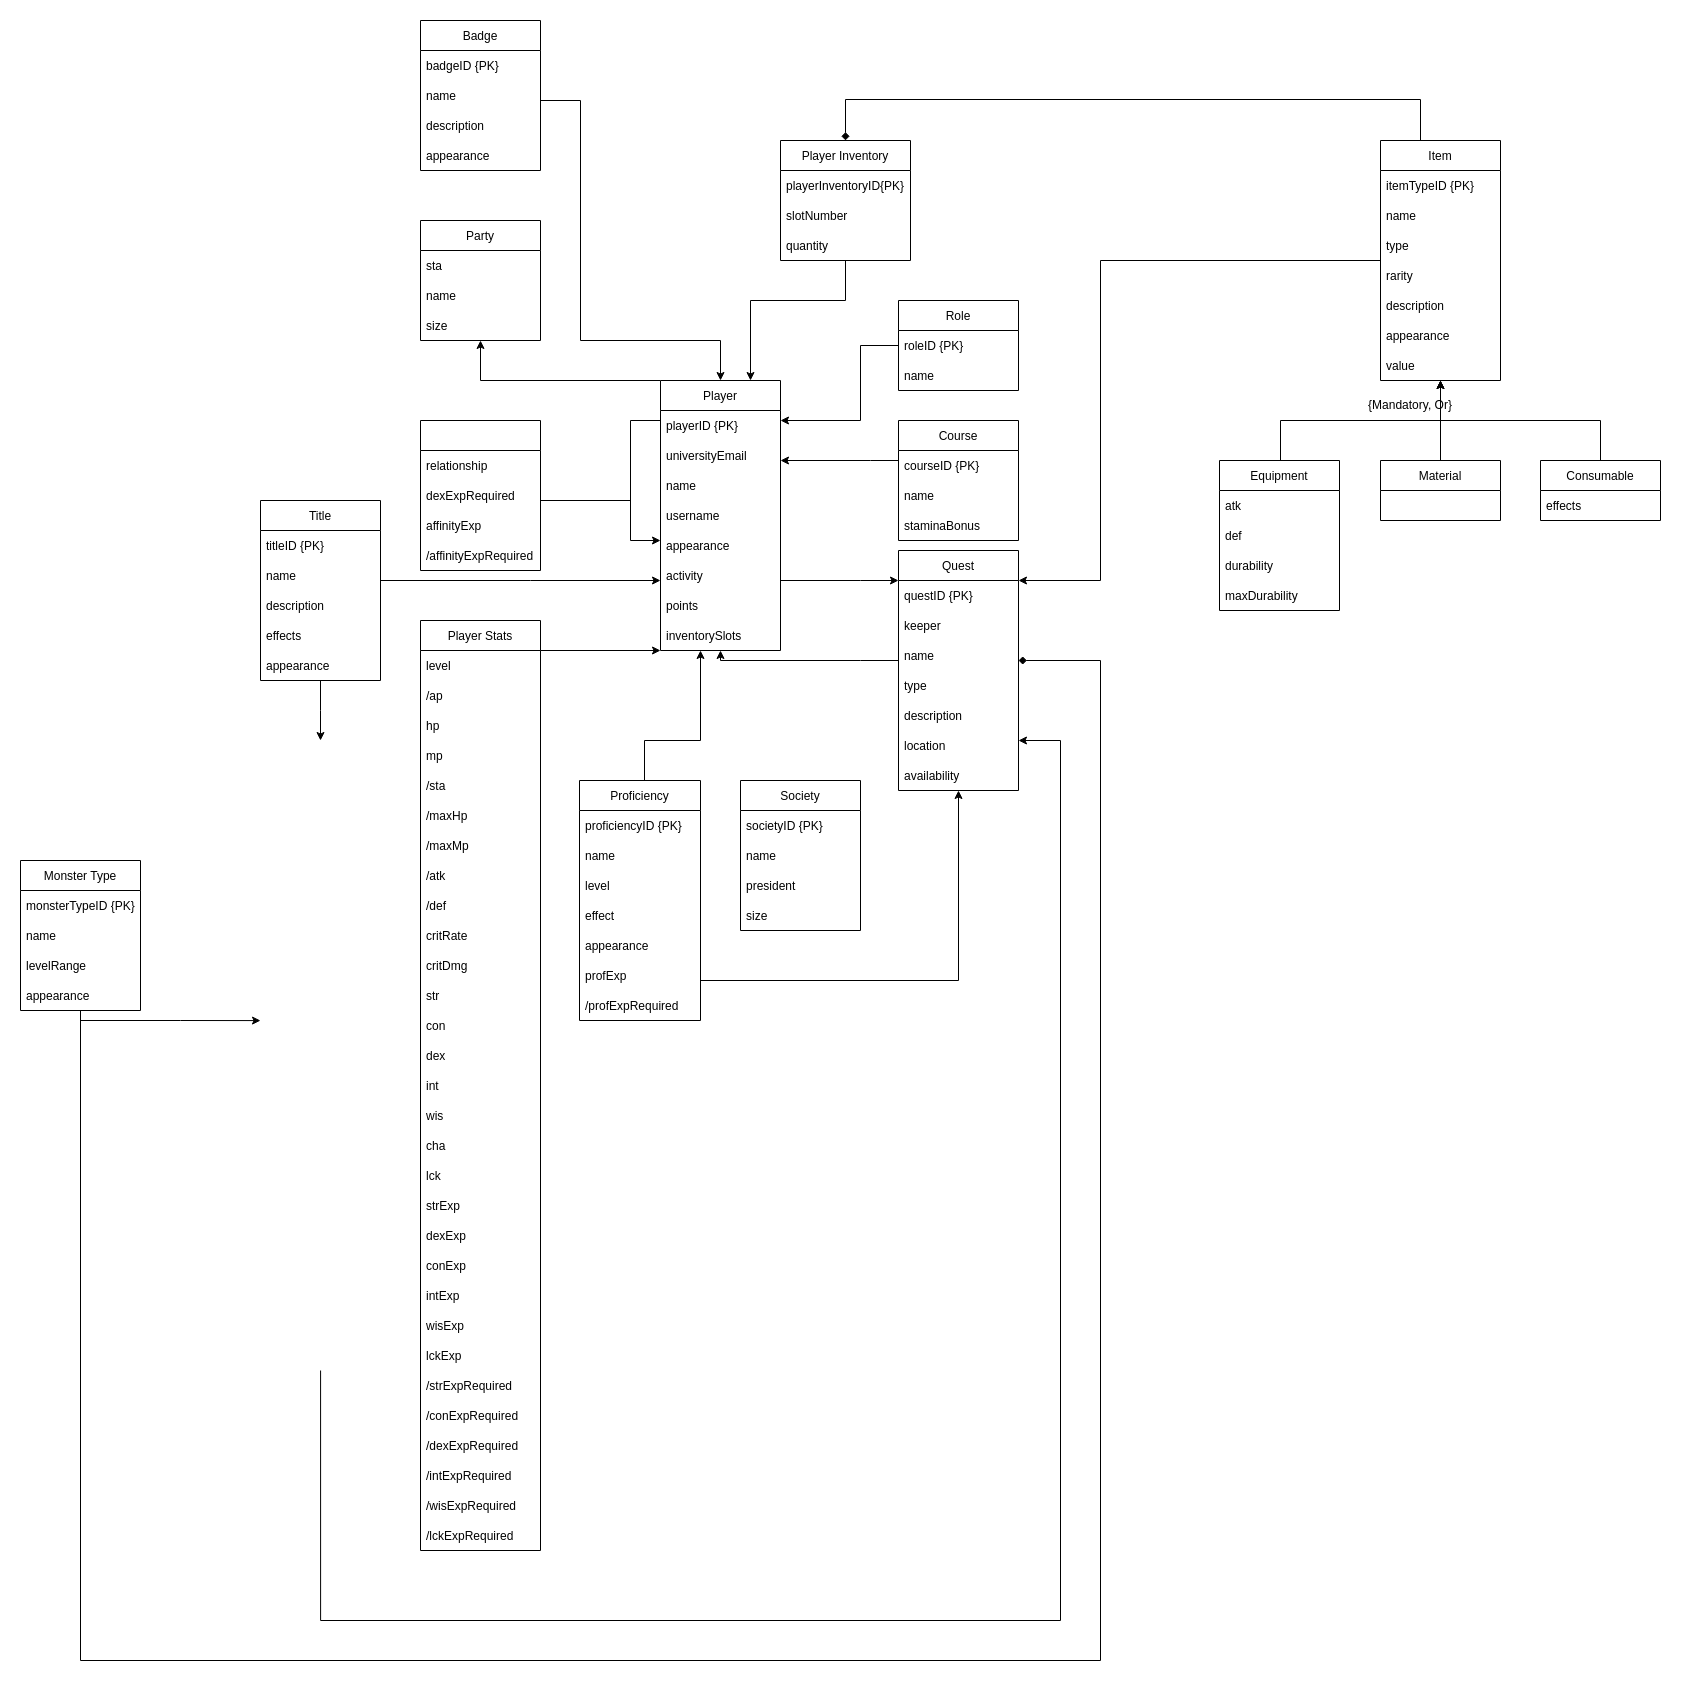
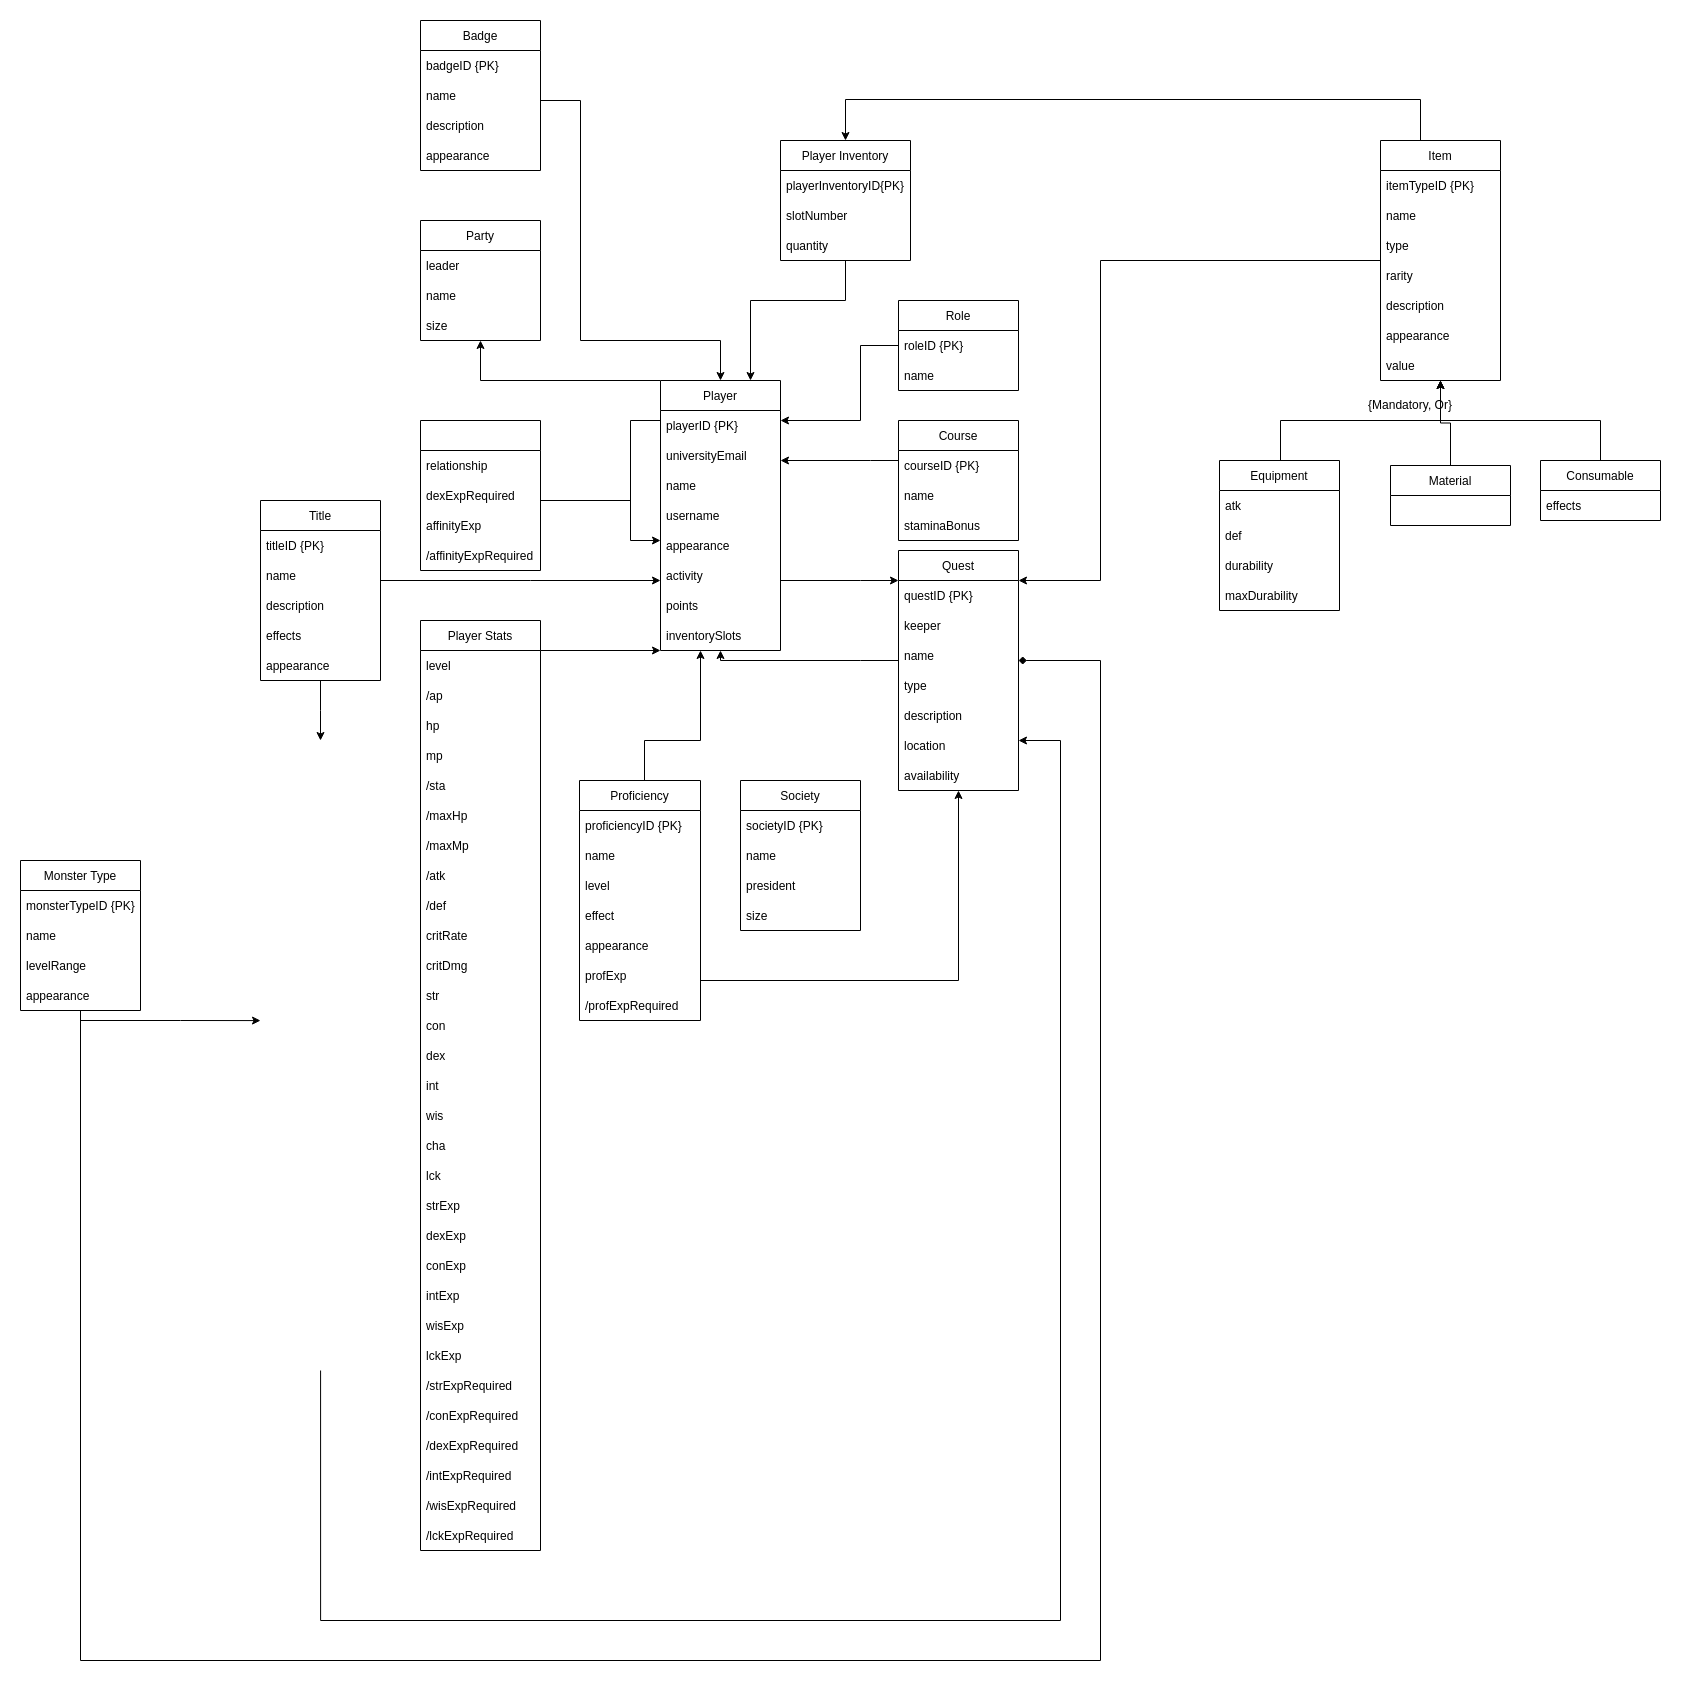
edge "Item" -> "Player Inventory": arrowhead diamond -> classic
node "sta": label "sta" -> "leader"
node "Material": moved (1441, 491) -> (1451, 496)
